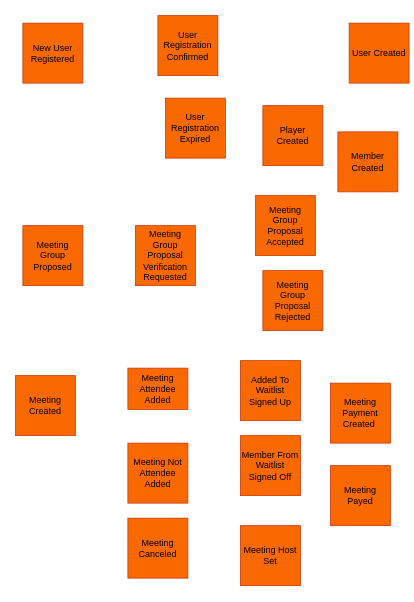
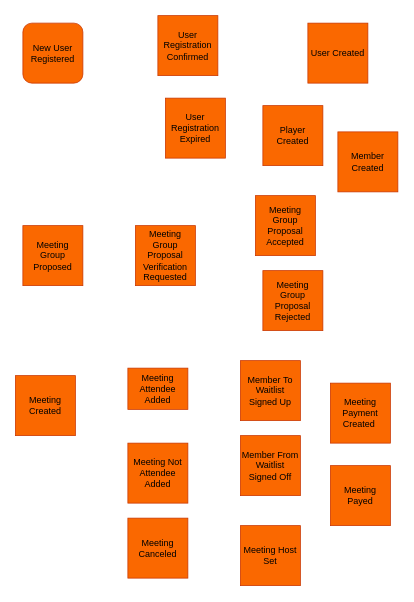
node "New User Registered": shape rectangle -> rounded rectangle
node "User Created": moved (379, 53) -> (338, 53)
node "Added To Waitlist Signed Up": label "Added To Waitlist Signed Up" -> "Member To Waitlist Signed Up"
